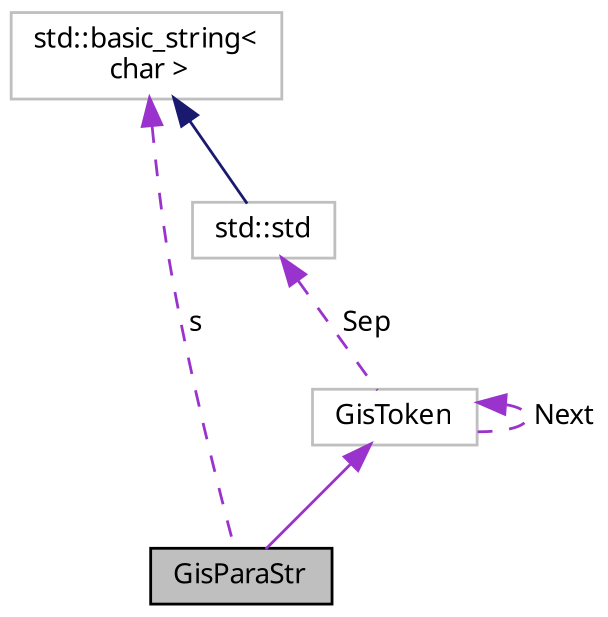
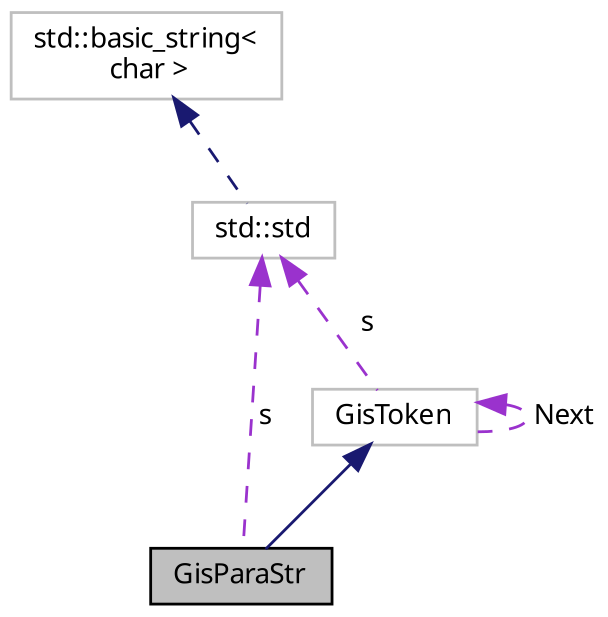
edge "std::std" -> "std::basic_string< char >": style solid -> dashed
edge "GisToken" -> "std::std": label " Sep" -> " s"
edge "GisParaStr" -> "std::basic_string< char >": now "GisParaStr" -> "std::std"
edge "GisParaStr" -> "GisToken": color darkorchid3 -> midnightblue
